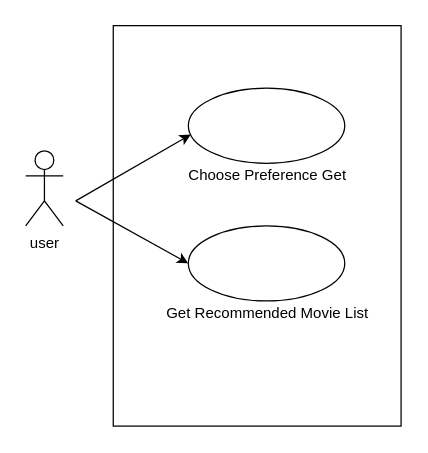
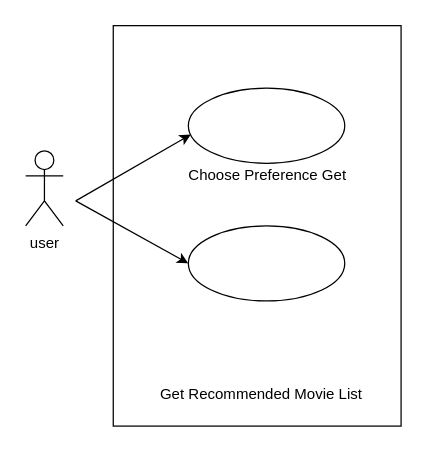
node "Get Recommended Movie List": moved (266, 313) -> (260, 394)
